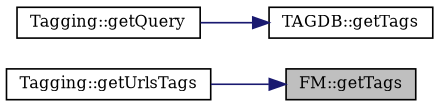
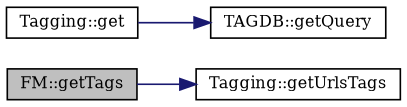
node "Tagging::getQuery": label "Tagging::getQuery" -> "Tagging::get"
node "TAGDB::getTags": label "TAGDB::getTags" -> "TAGDB::getQuery"
edge "Tagging::getUrlsTags" -> "FM::getTags": reversed
